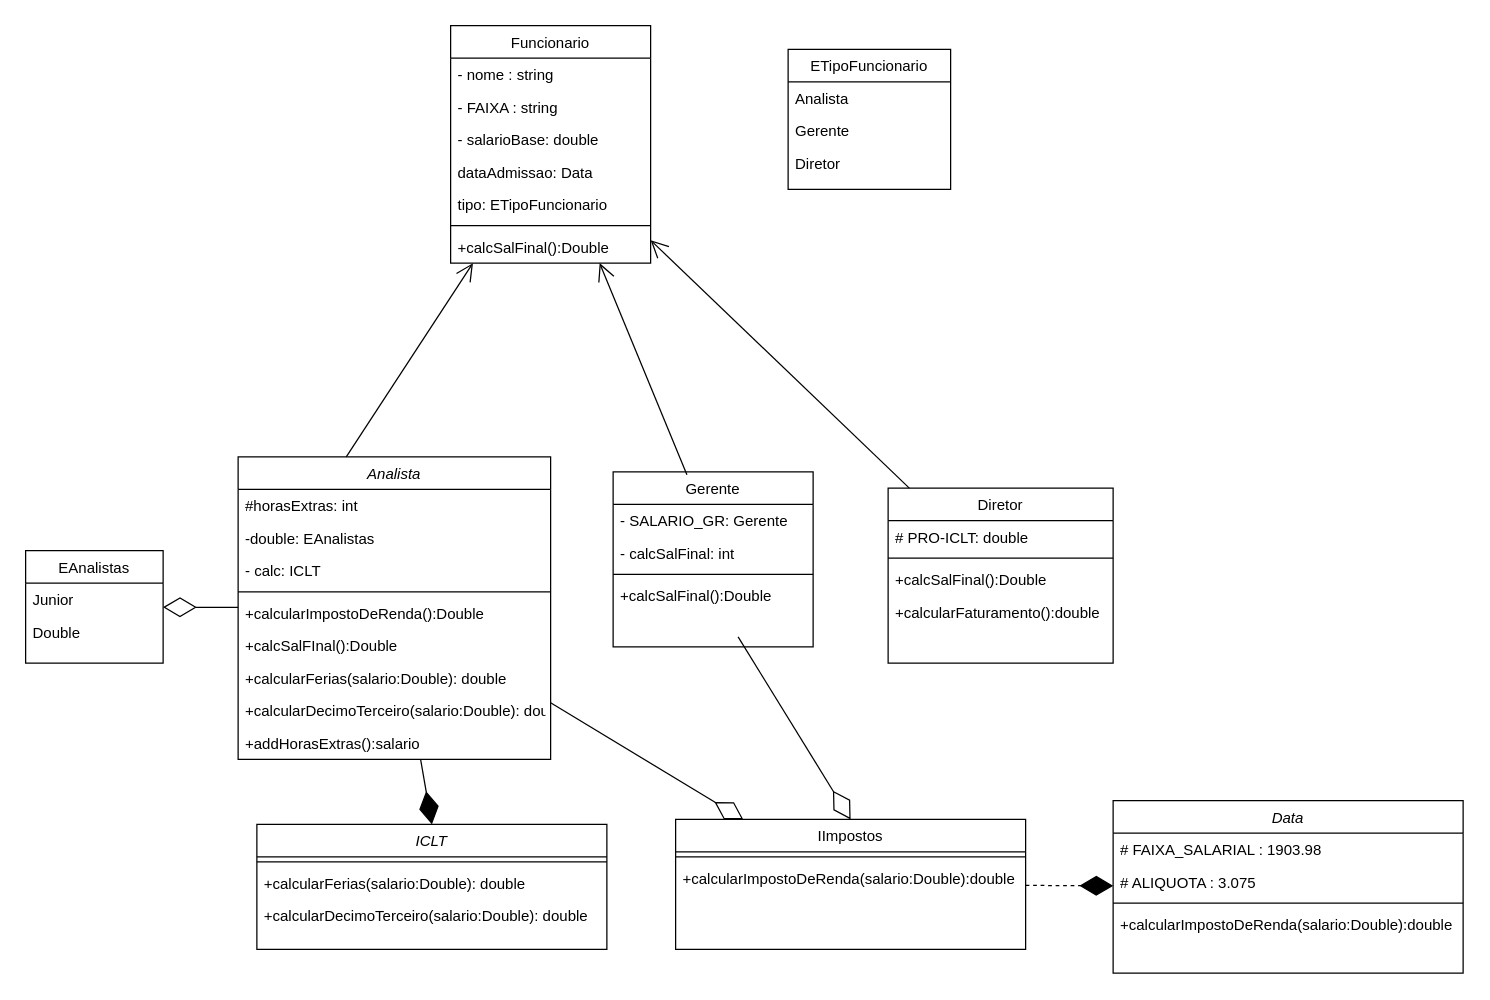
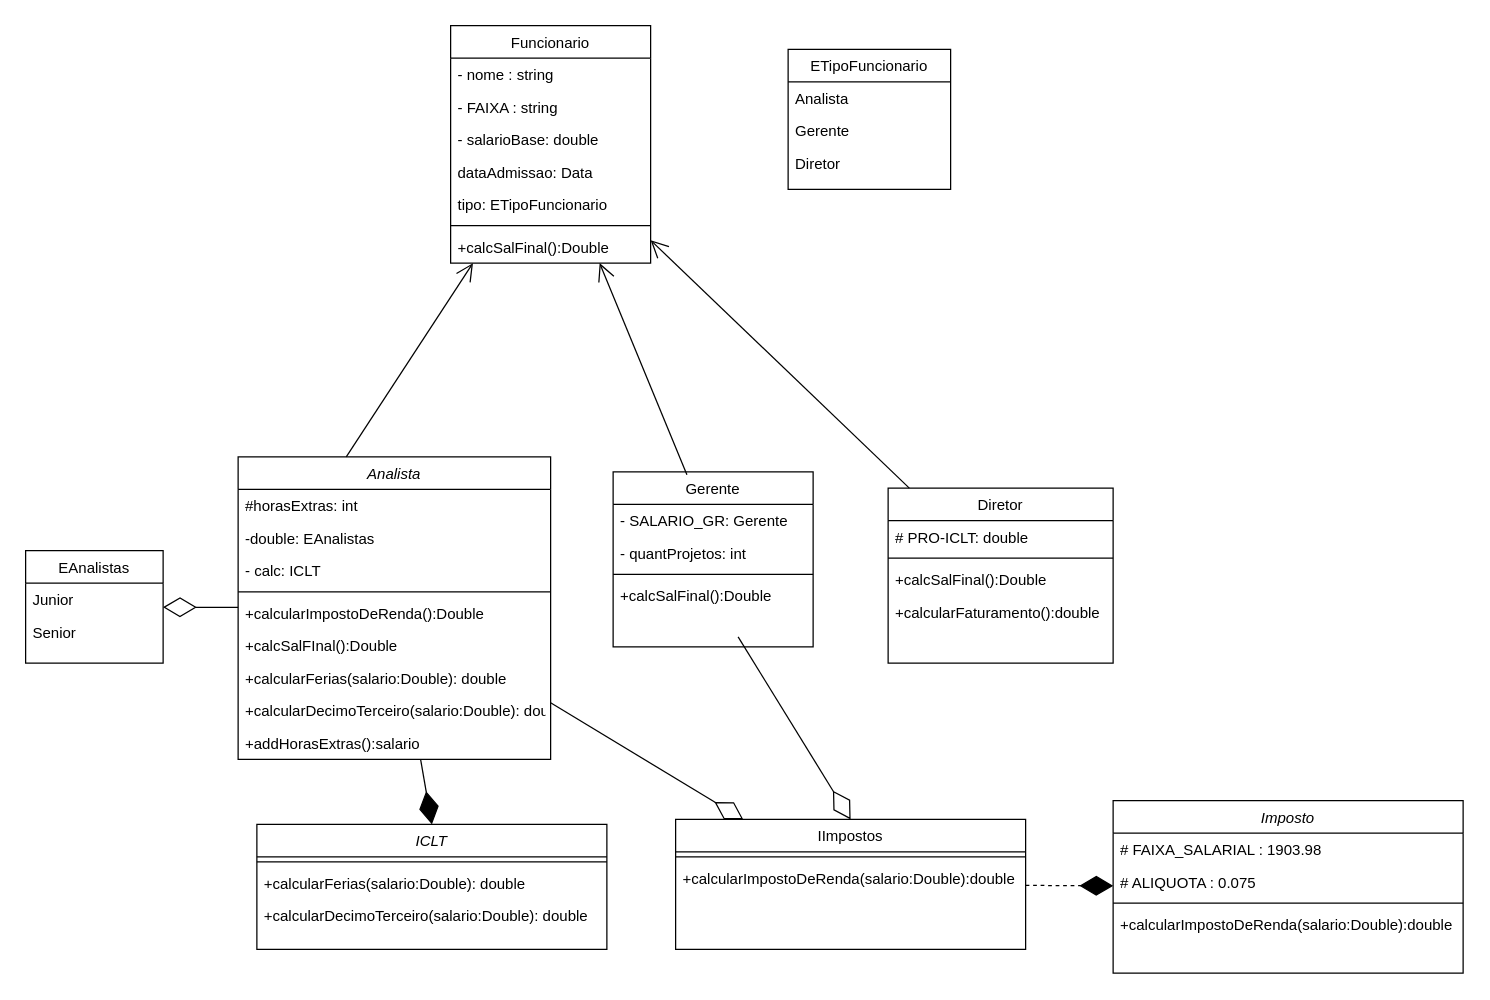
node "- calcSalFinal: int": label "- calcSalFinal: int" -> "- quantProjetos: int"
node "Double": label "Double" -> "Senior"
node "Data": label "Data" -> "Imposto"
node "# ALIQUOTA : 3.075": label "# ALIQUOTA : 3.075" -> "# ALIQUOTA : 0.075"
